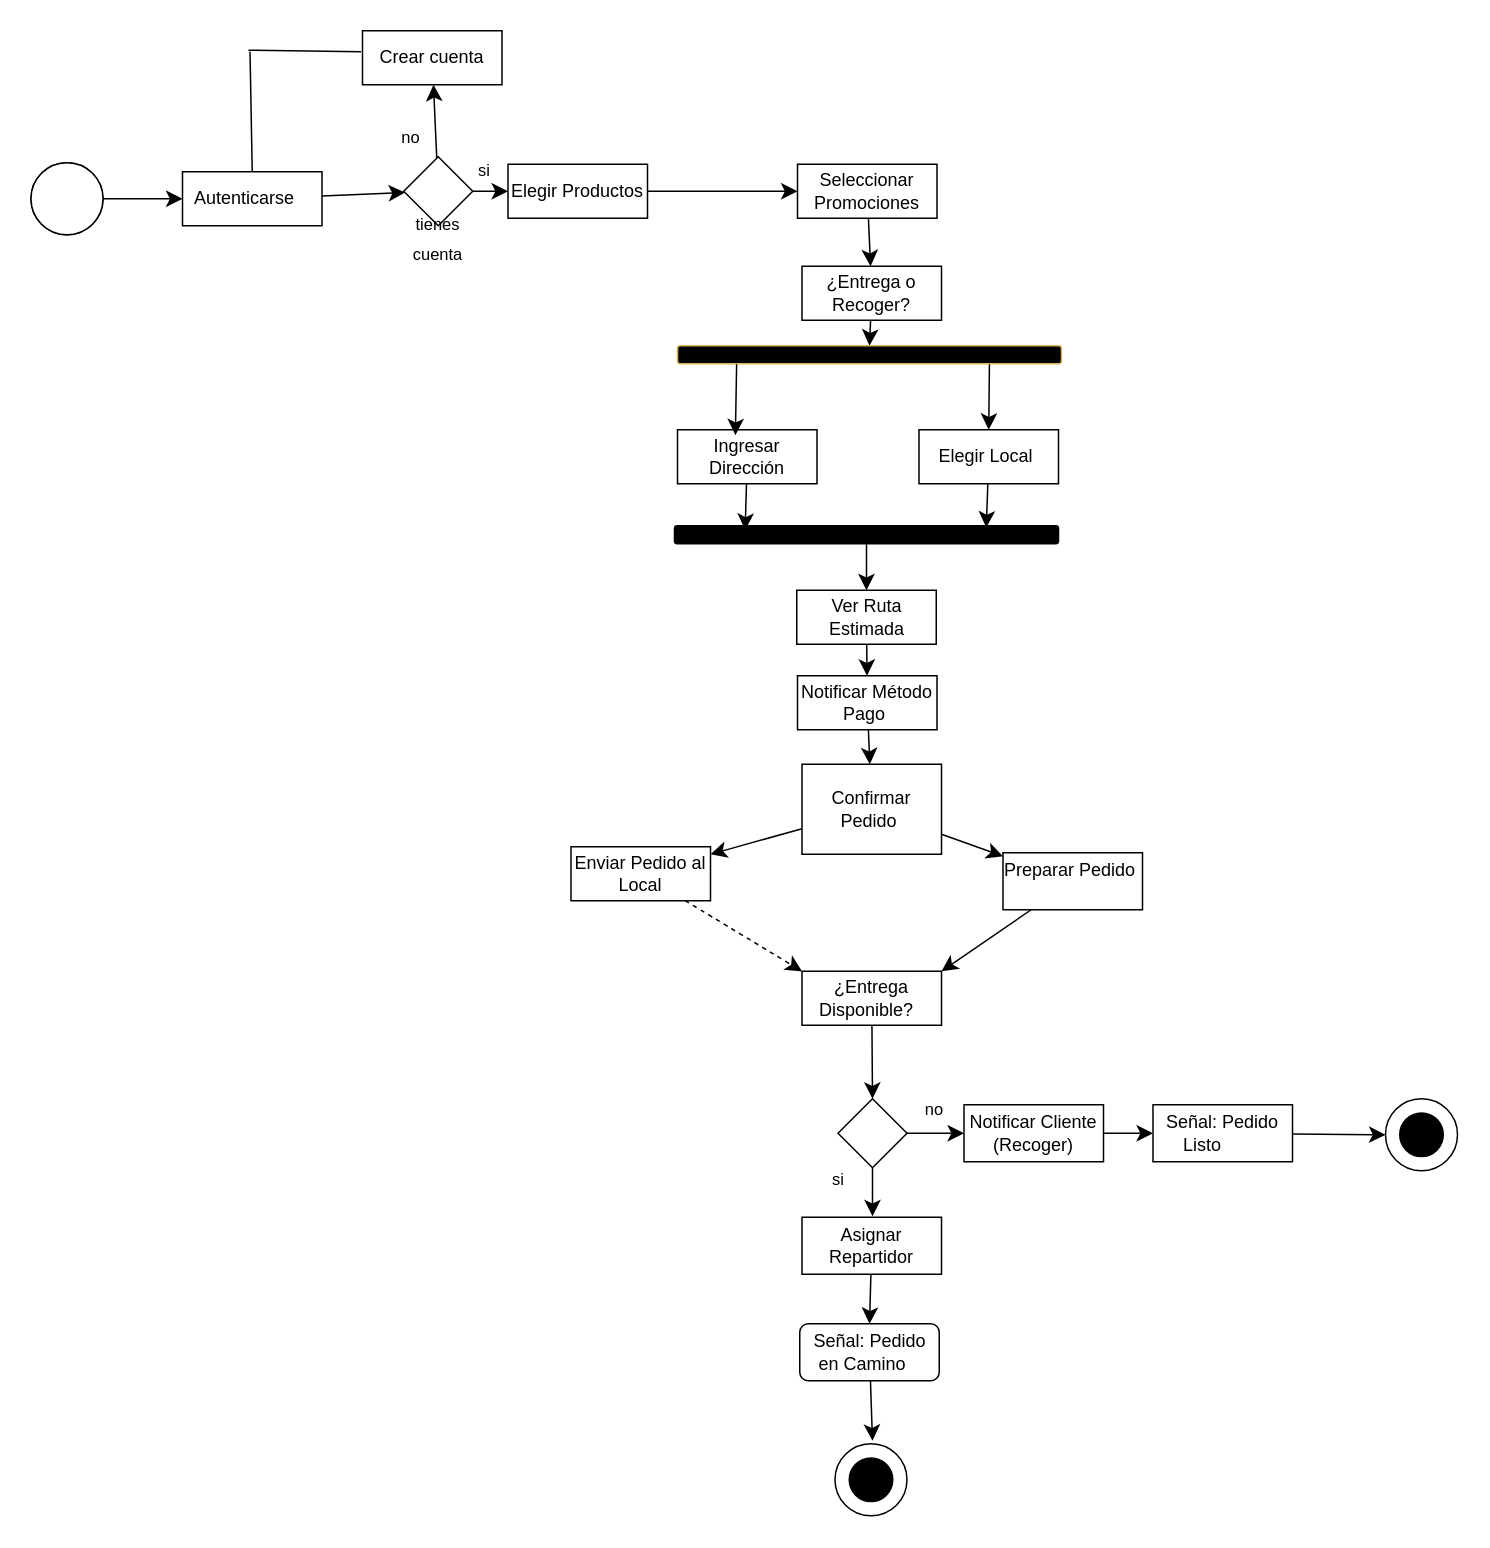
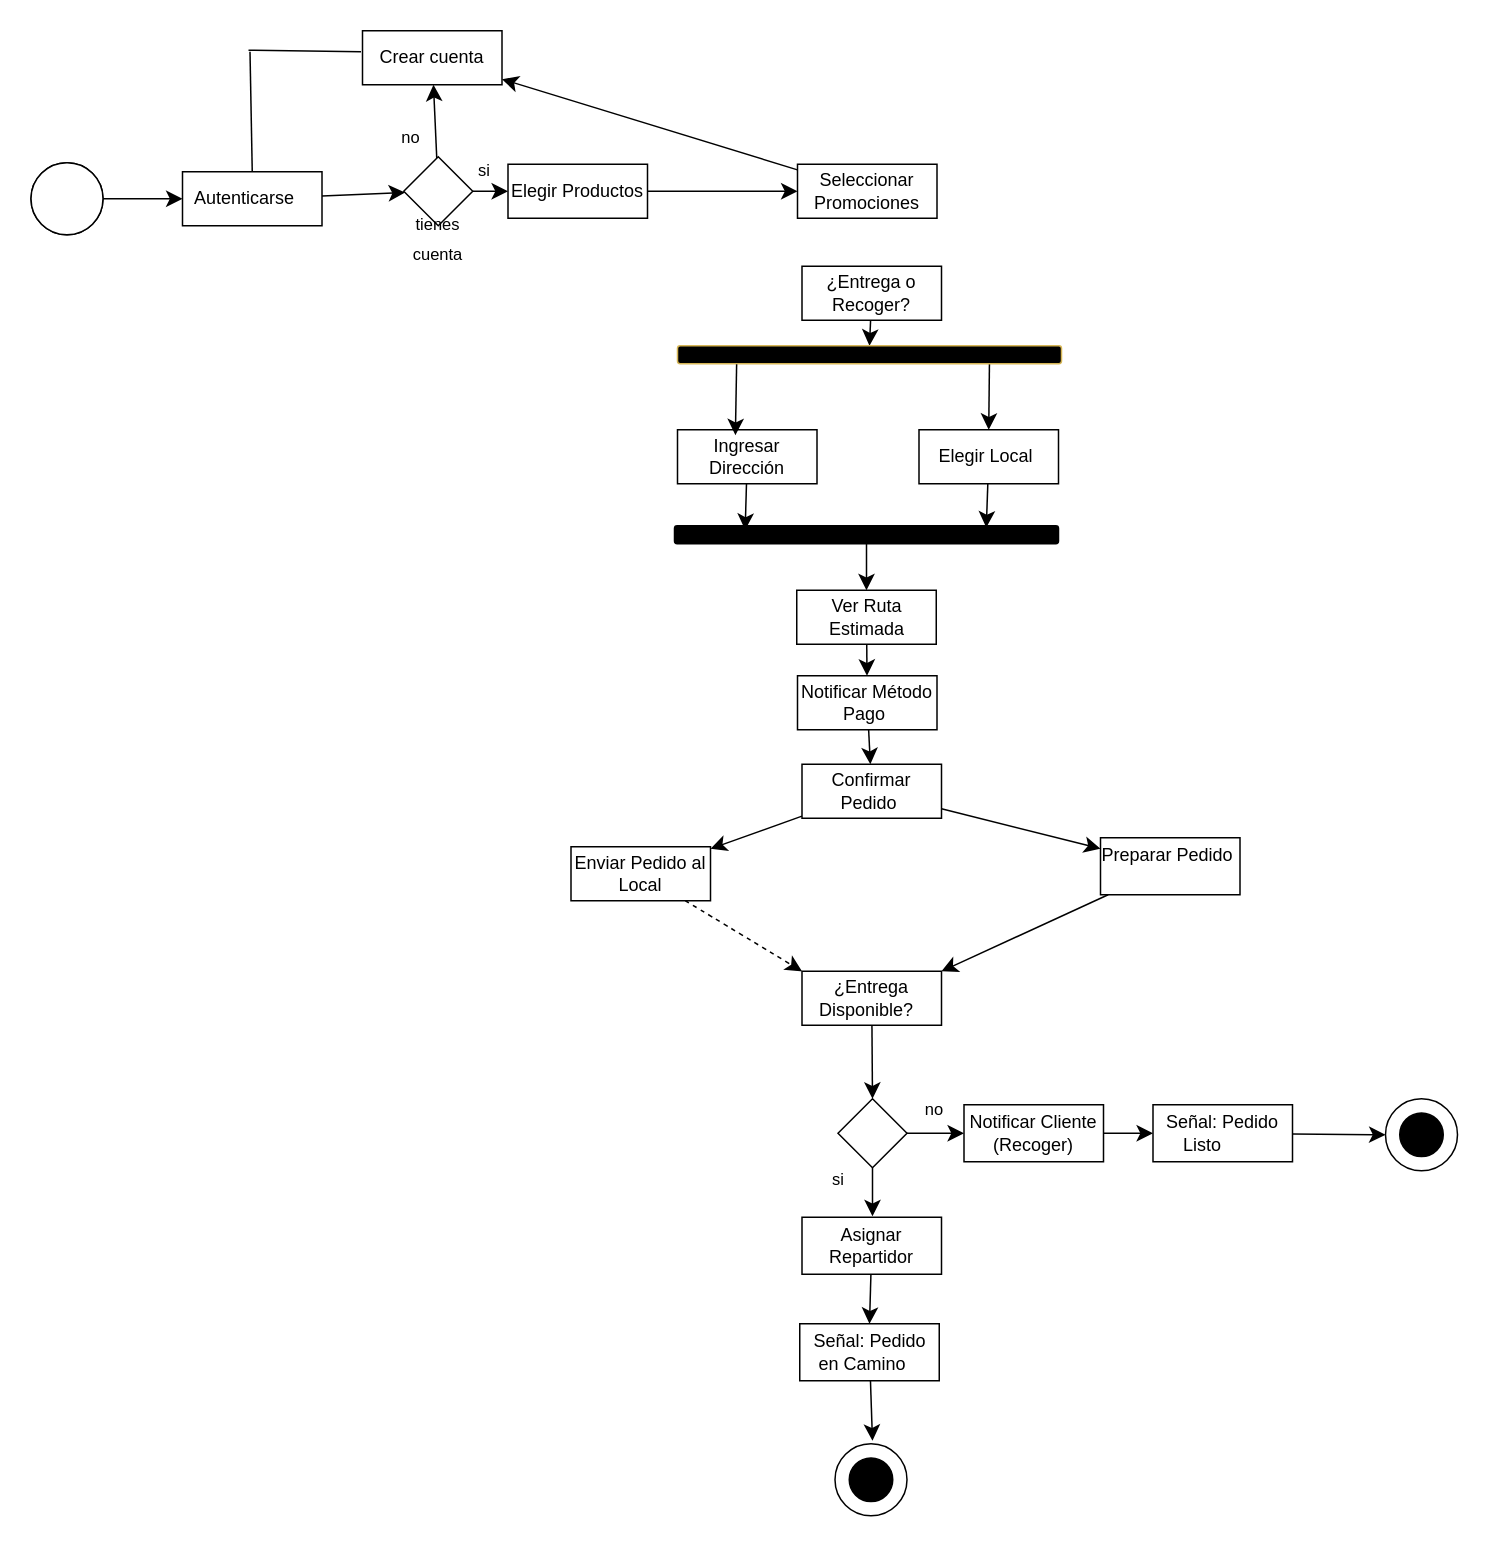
edge "Seleccionar Promociones" -> "¿Entrega o Recoger?": now "Seleccionar Promociones" -> "Crear cuenta"
node "Confirmar Pedido": size 140x90 -> 140x54
node "Preparar Pedido": moved (1073, 881) -> (1170, 866)
node "Señal: Pedido en Camino": shape rounded rectangle -> rectangle
